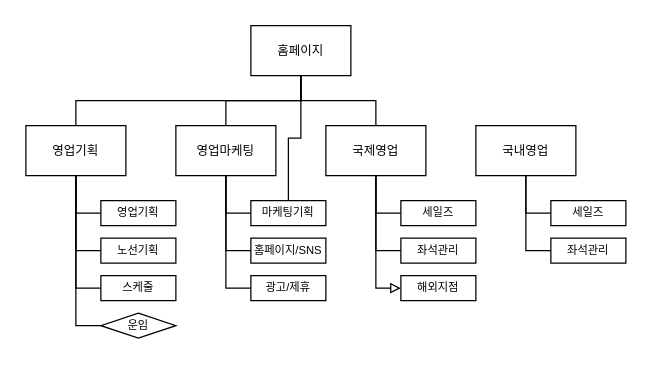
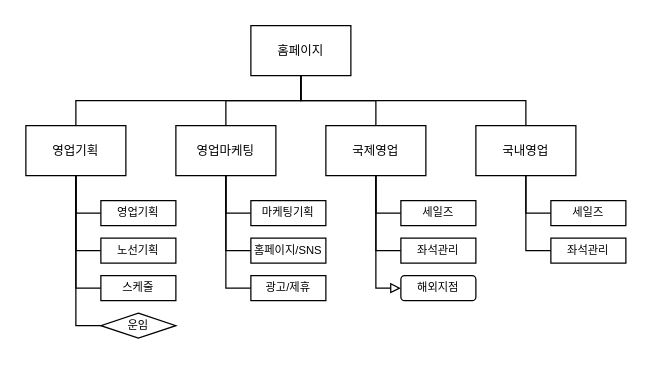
edge "홈페이지" -- "마케팅기획": now "홈페이지" -- "국내영업"
node "해외지점": shape rectangle -> rounded rectangle
